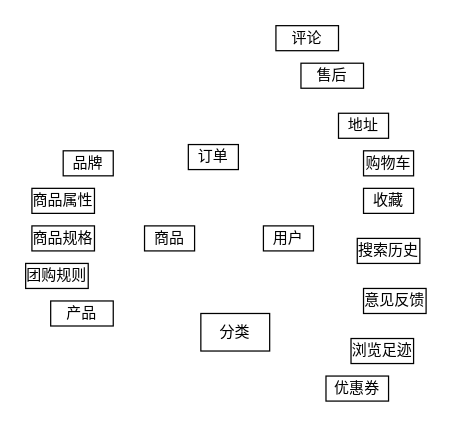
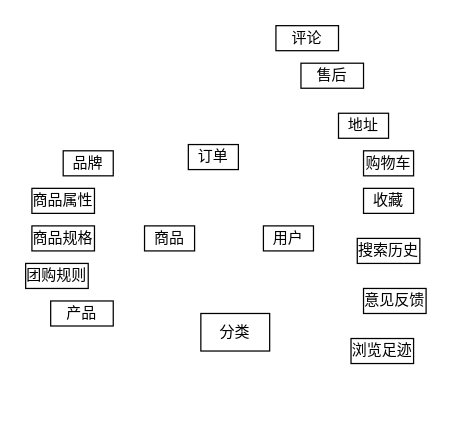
node "优惠券": removed
